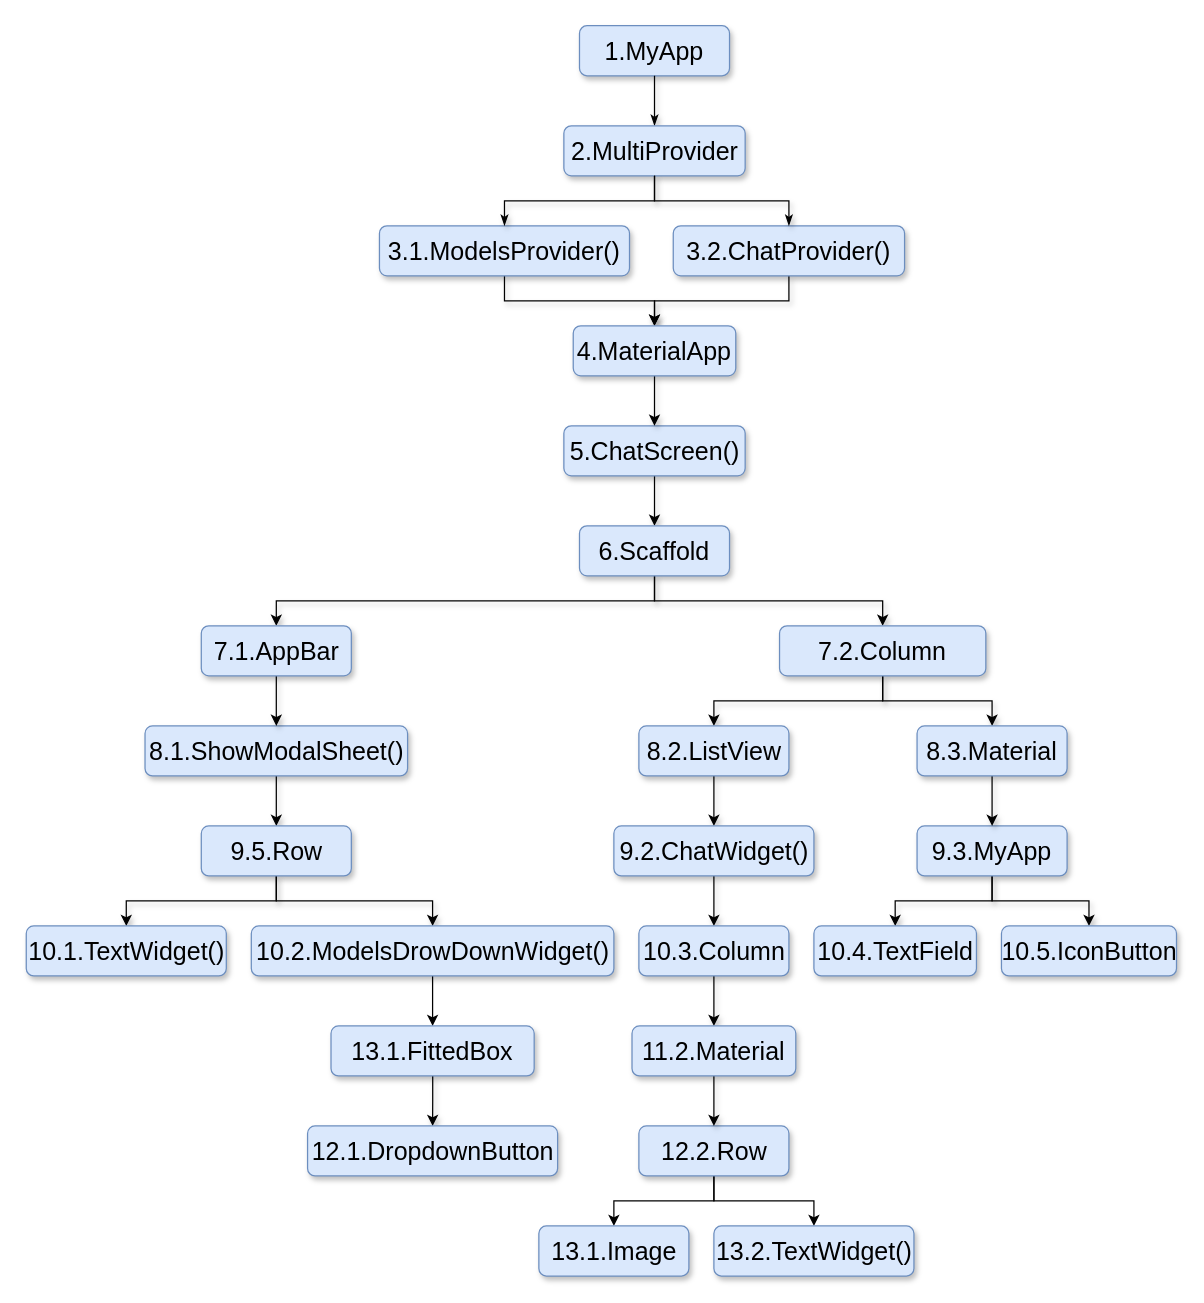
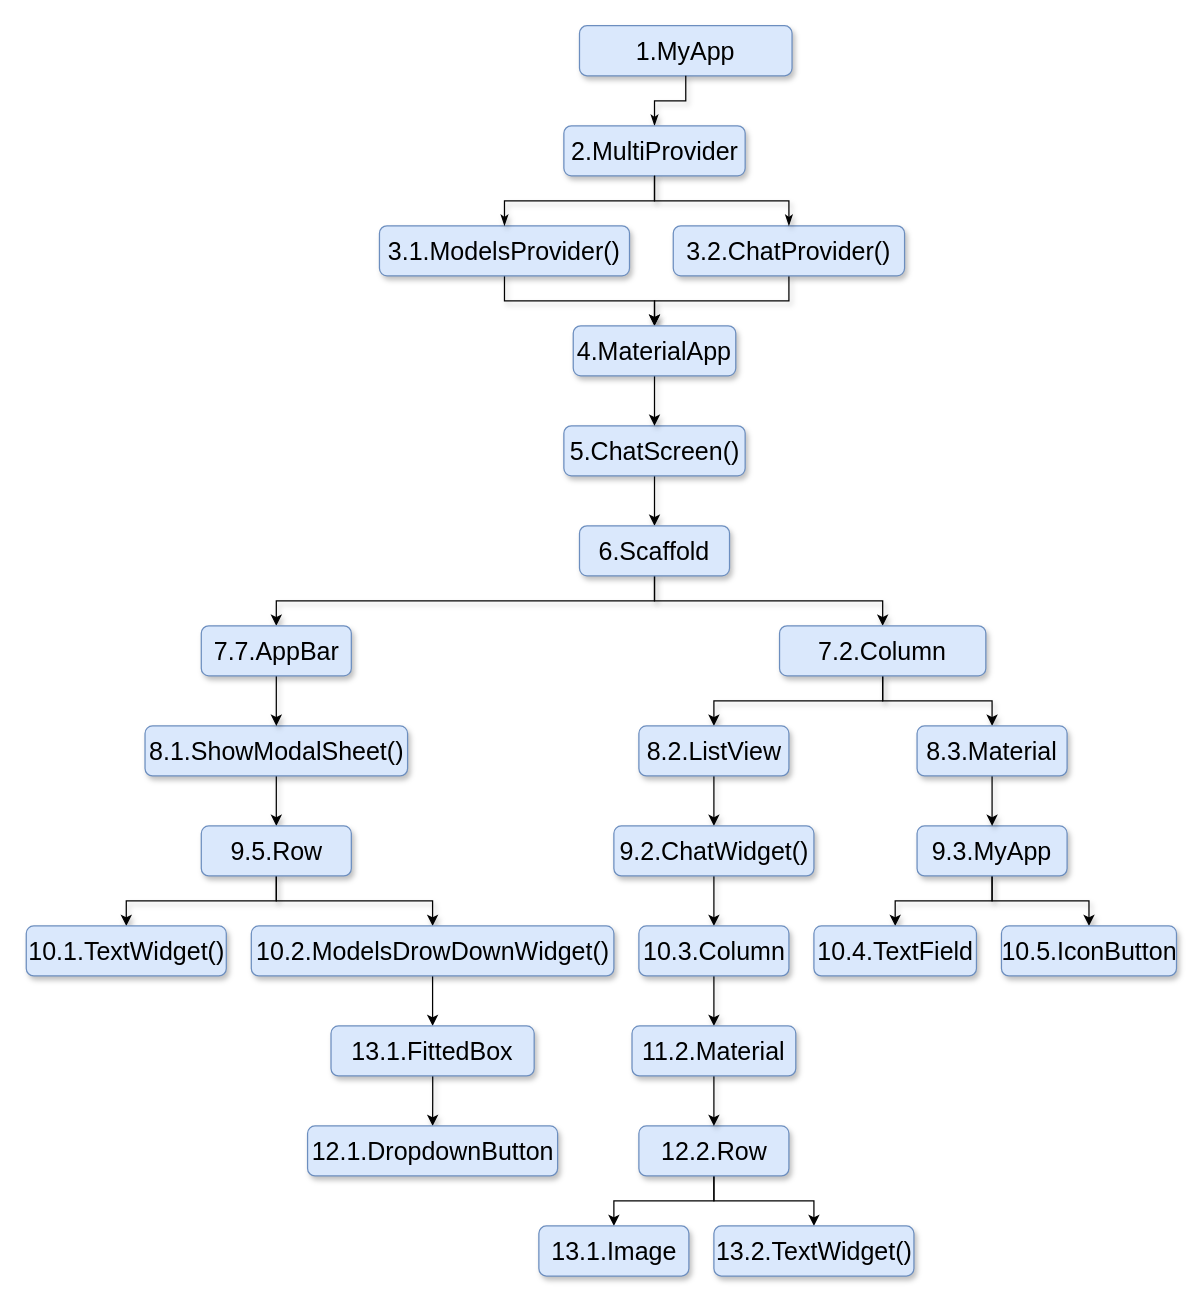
node "1.MyApp": size 150x50 -> 213x50
node "7.1.AppBar": label "7.1.AppBar" -> "7.7.AppBar"
